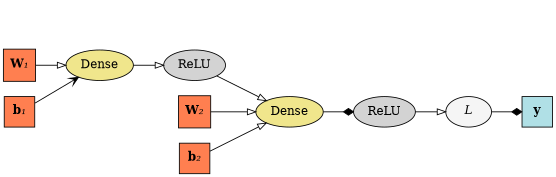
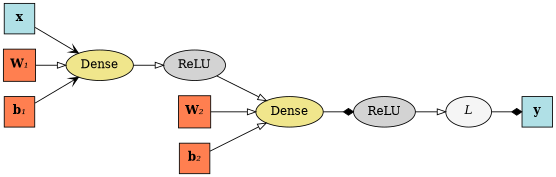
node "x": added
